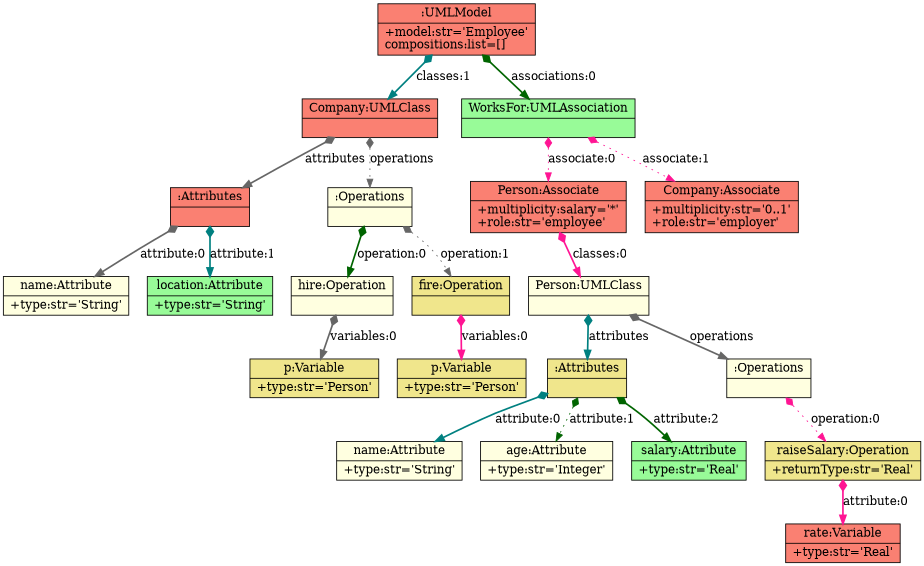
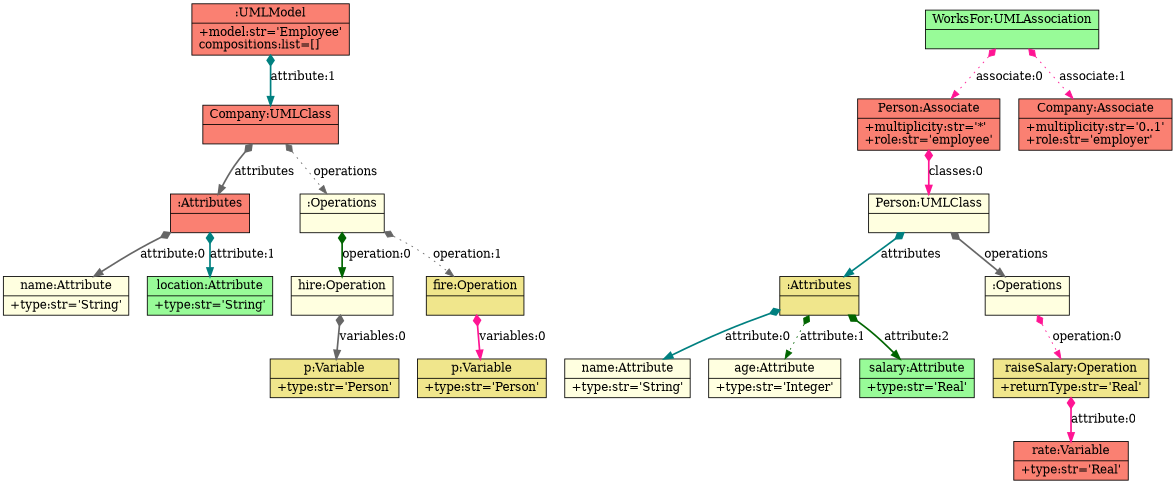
edge ":UMLModel" -- "Company:UMLClass": label "classes:1" -> "attribute:1"
edge ":UMLModel" -- "WorksFor:UMLAssociation": removed, label "associations:0"
node "Person:Associate": text "+multiplicity:salary='*'" -> "+multiplicity:str='*'"
